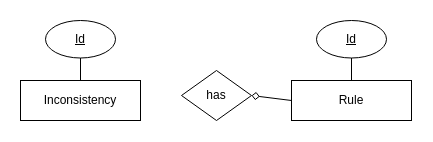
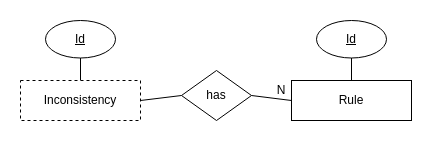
node "N": added
edge "Rule" -> "has": arrowhead diamond -> none
edge "has" -- "Inconsistency": added
node "Inconsistency": style solid -> dashed
